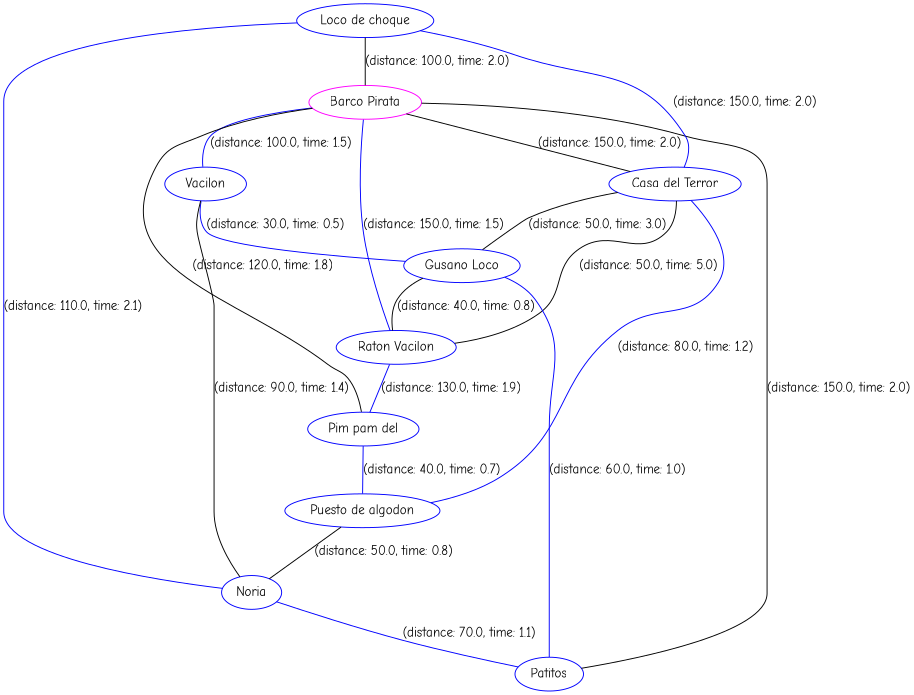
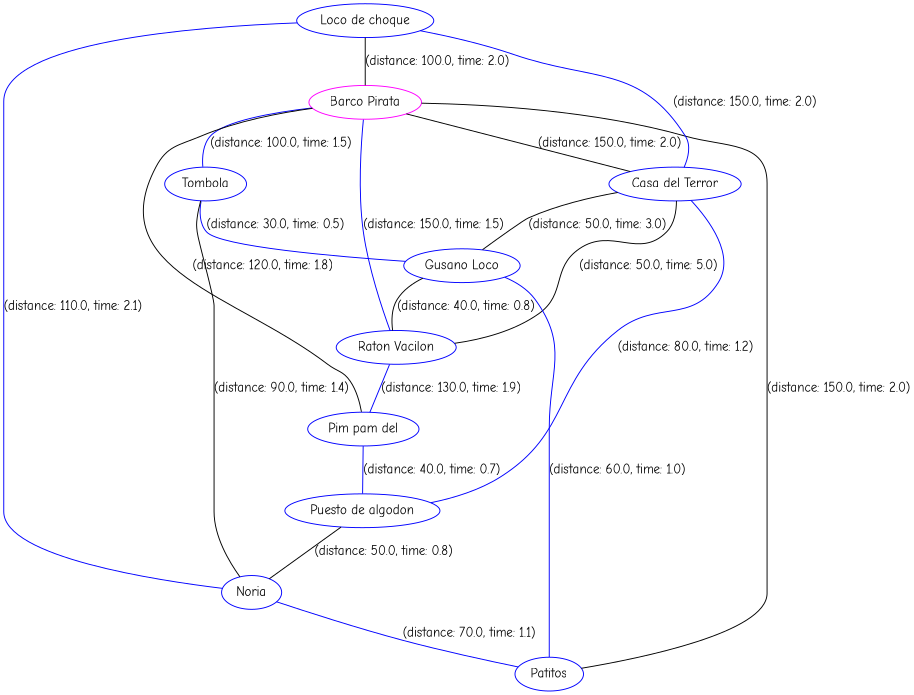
node "Vacilon": label "Vacilon" -> "Tombola"
